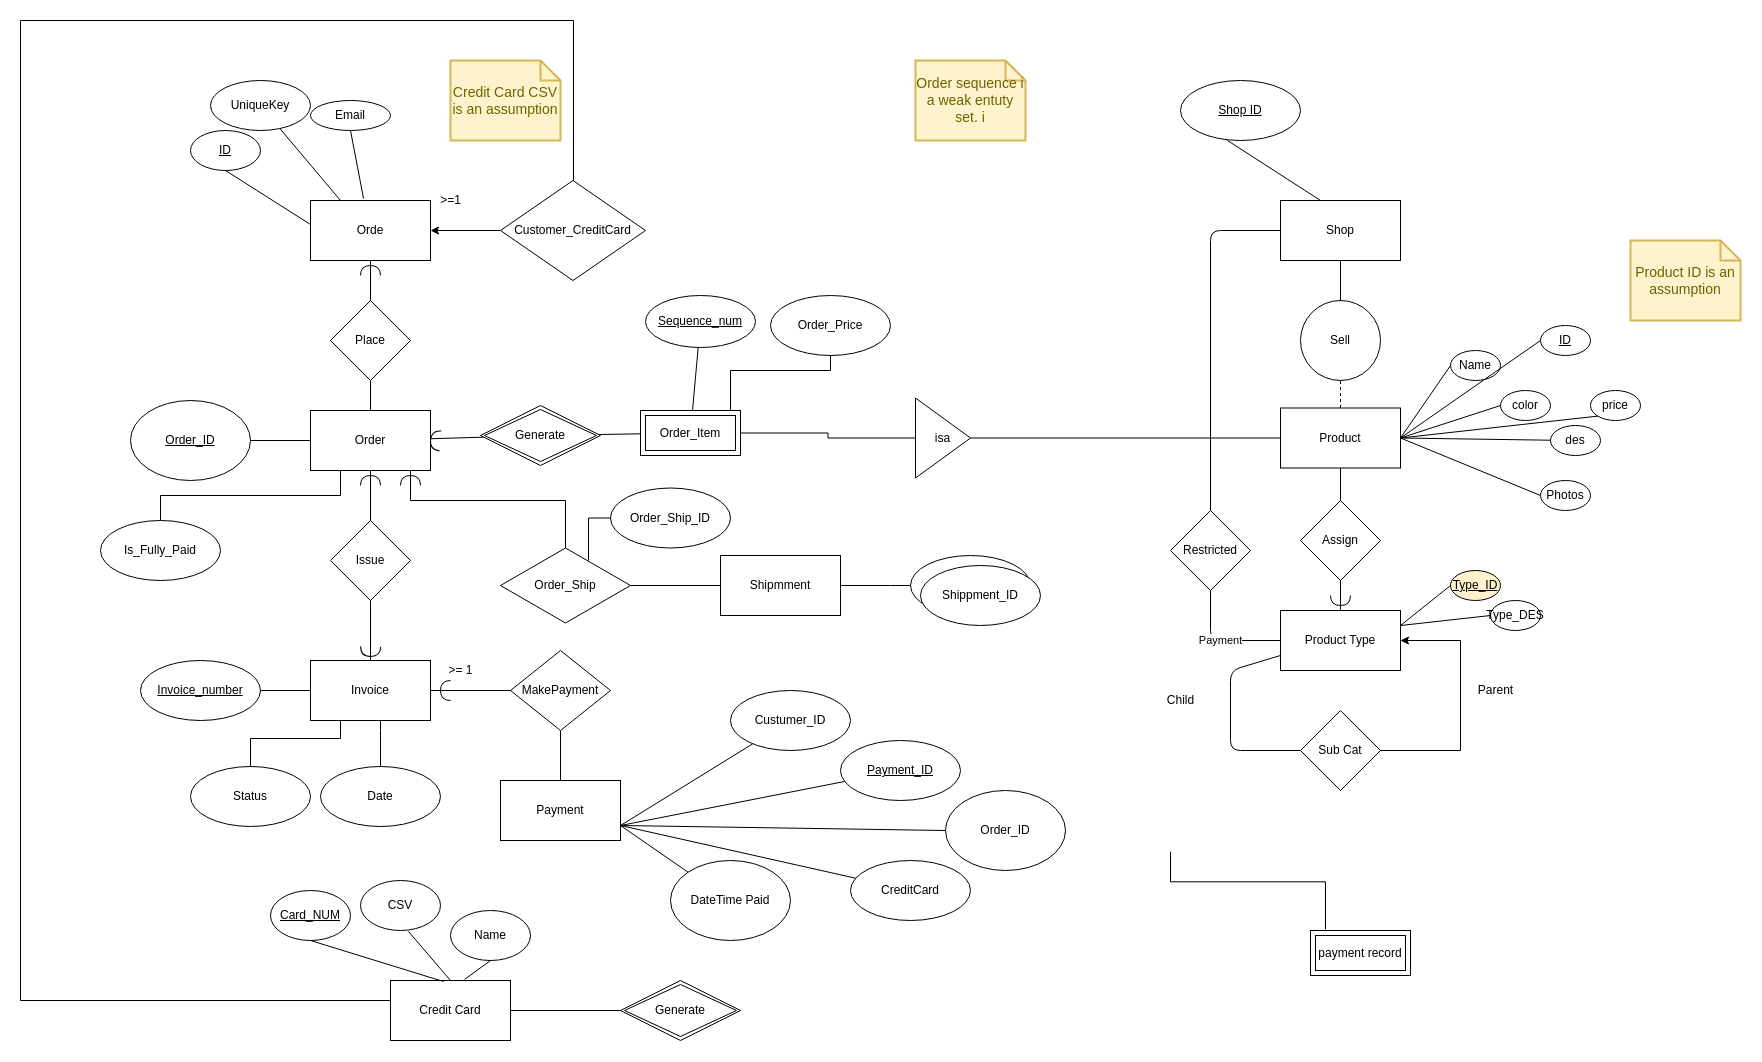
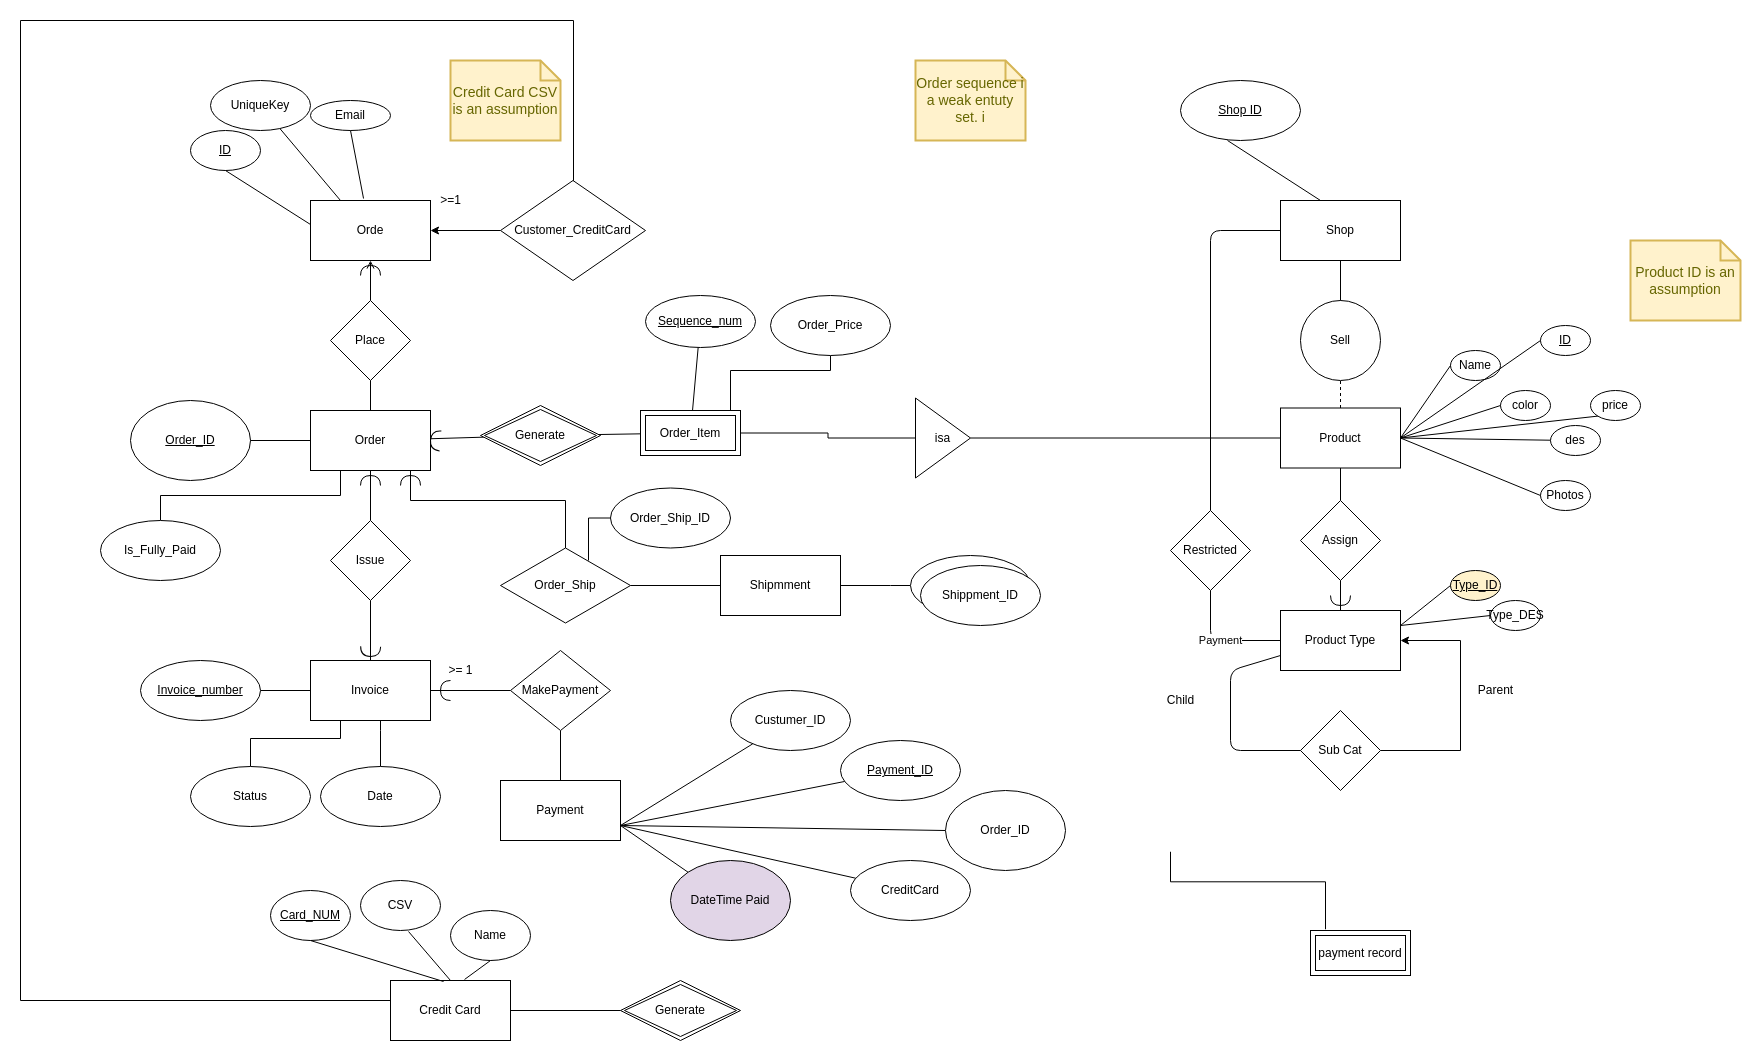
edge "Orde" -- "Place": arrowhead none -> open
node "DateTime Paid": fillcolor #ffffff -> #e1d5e7
